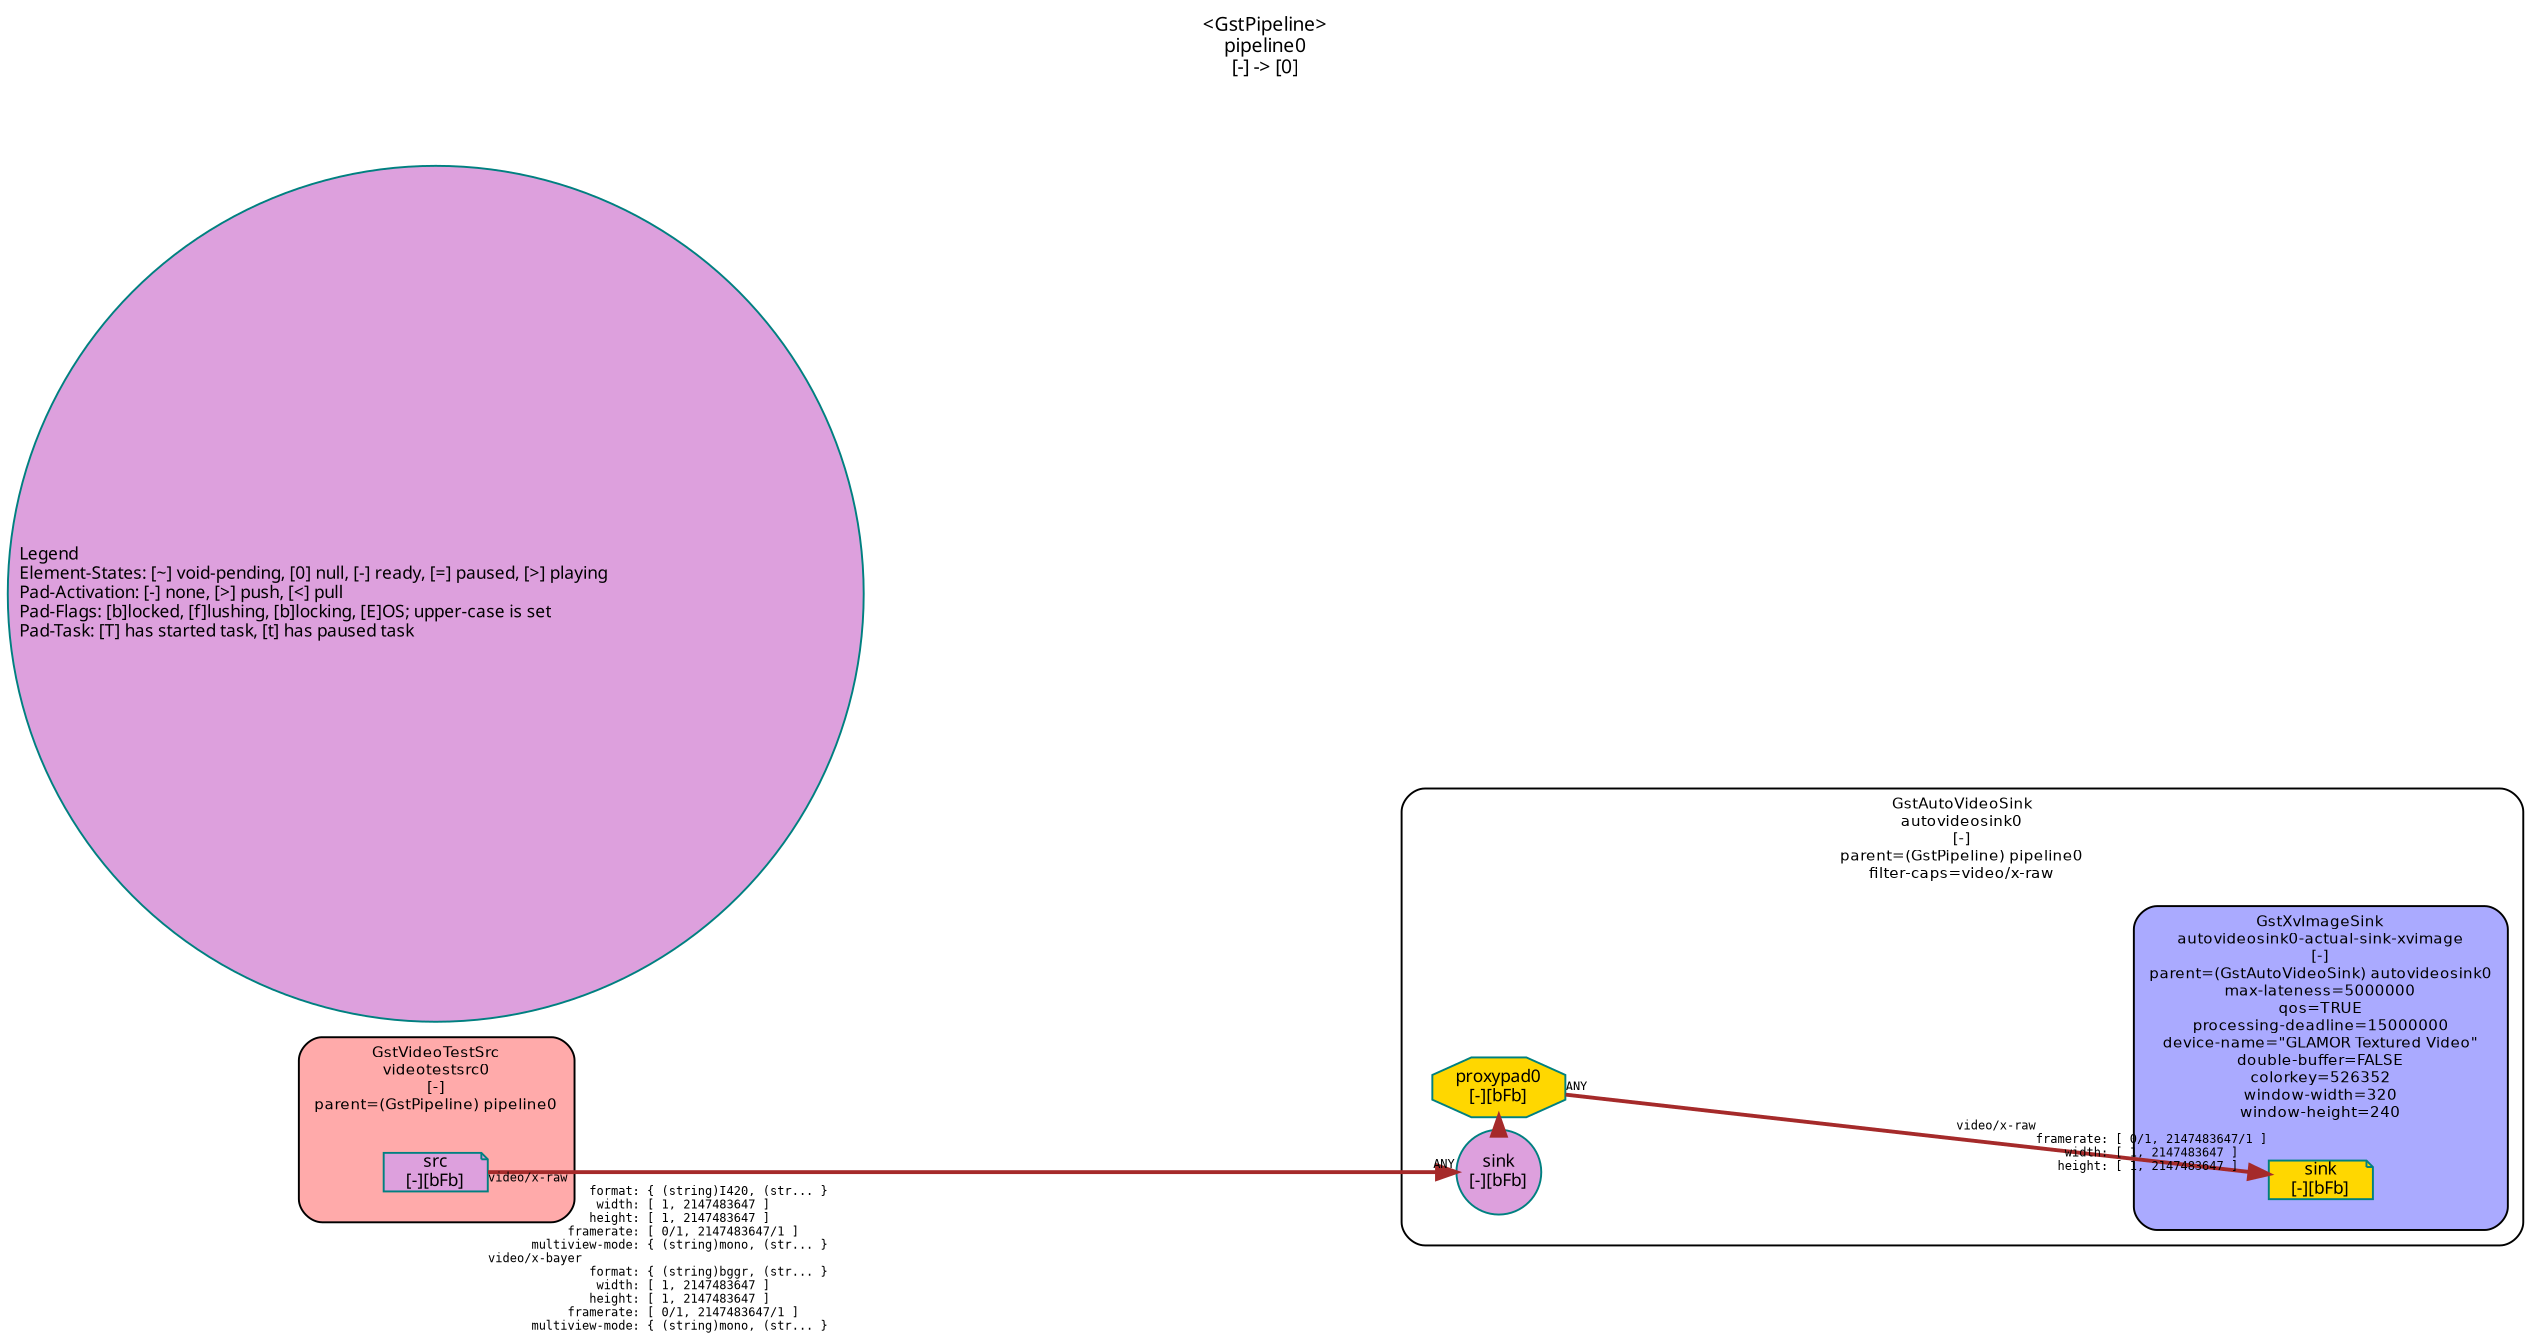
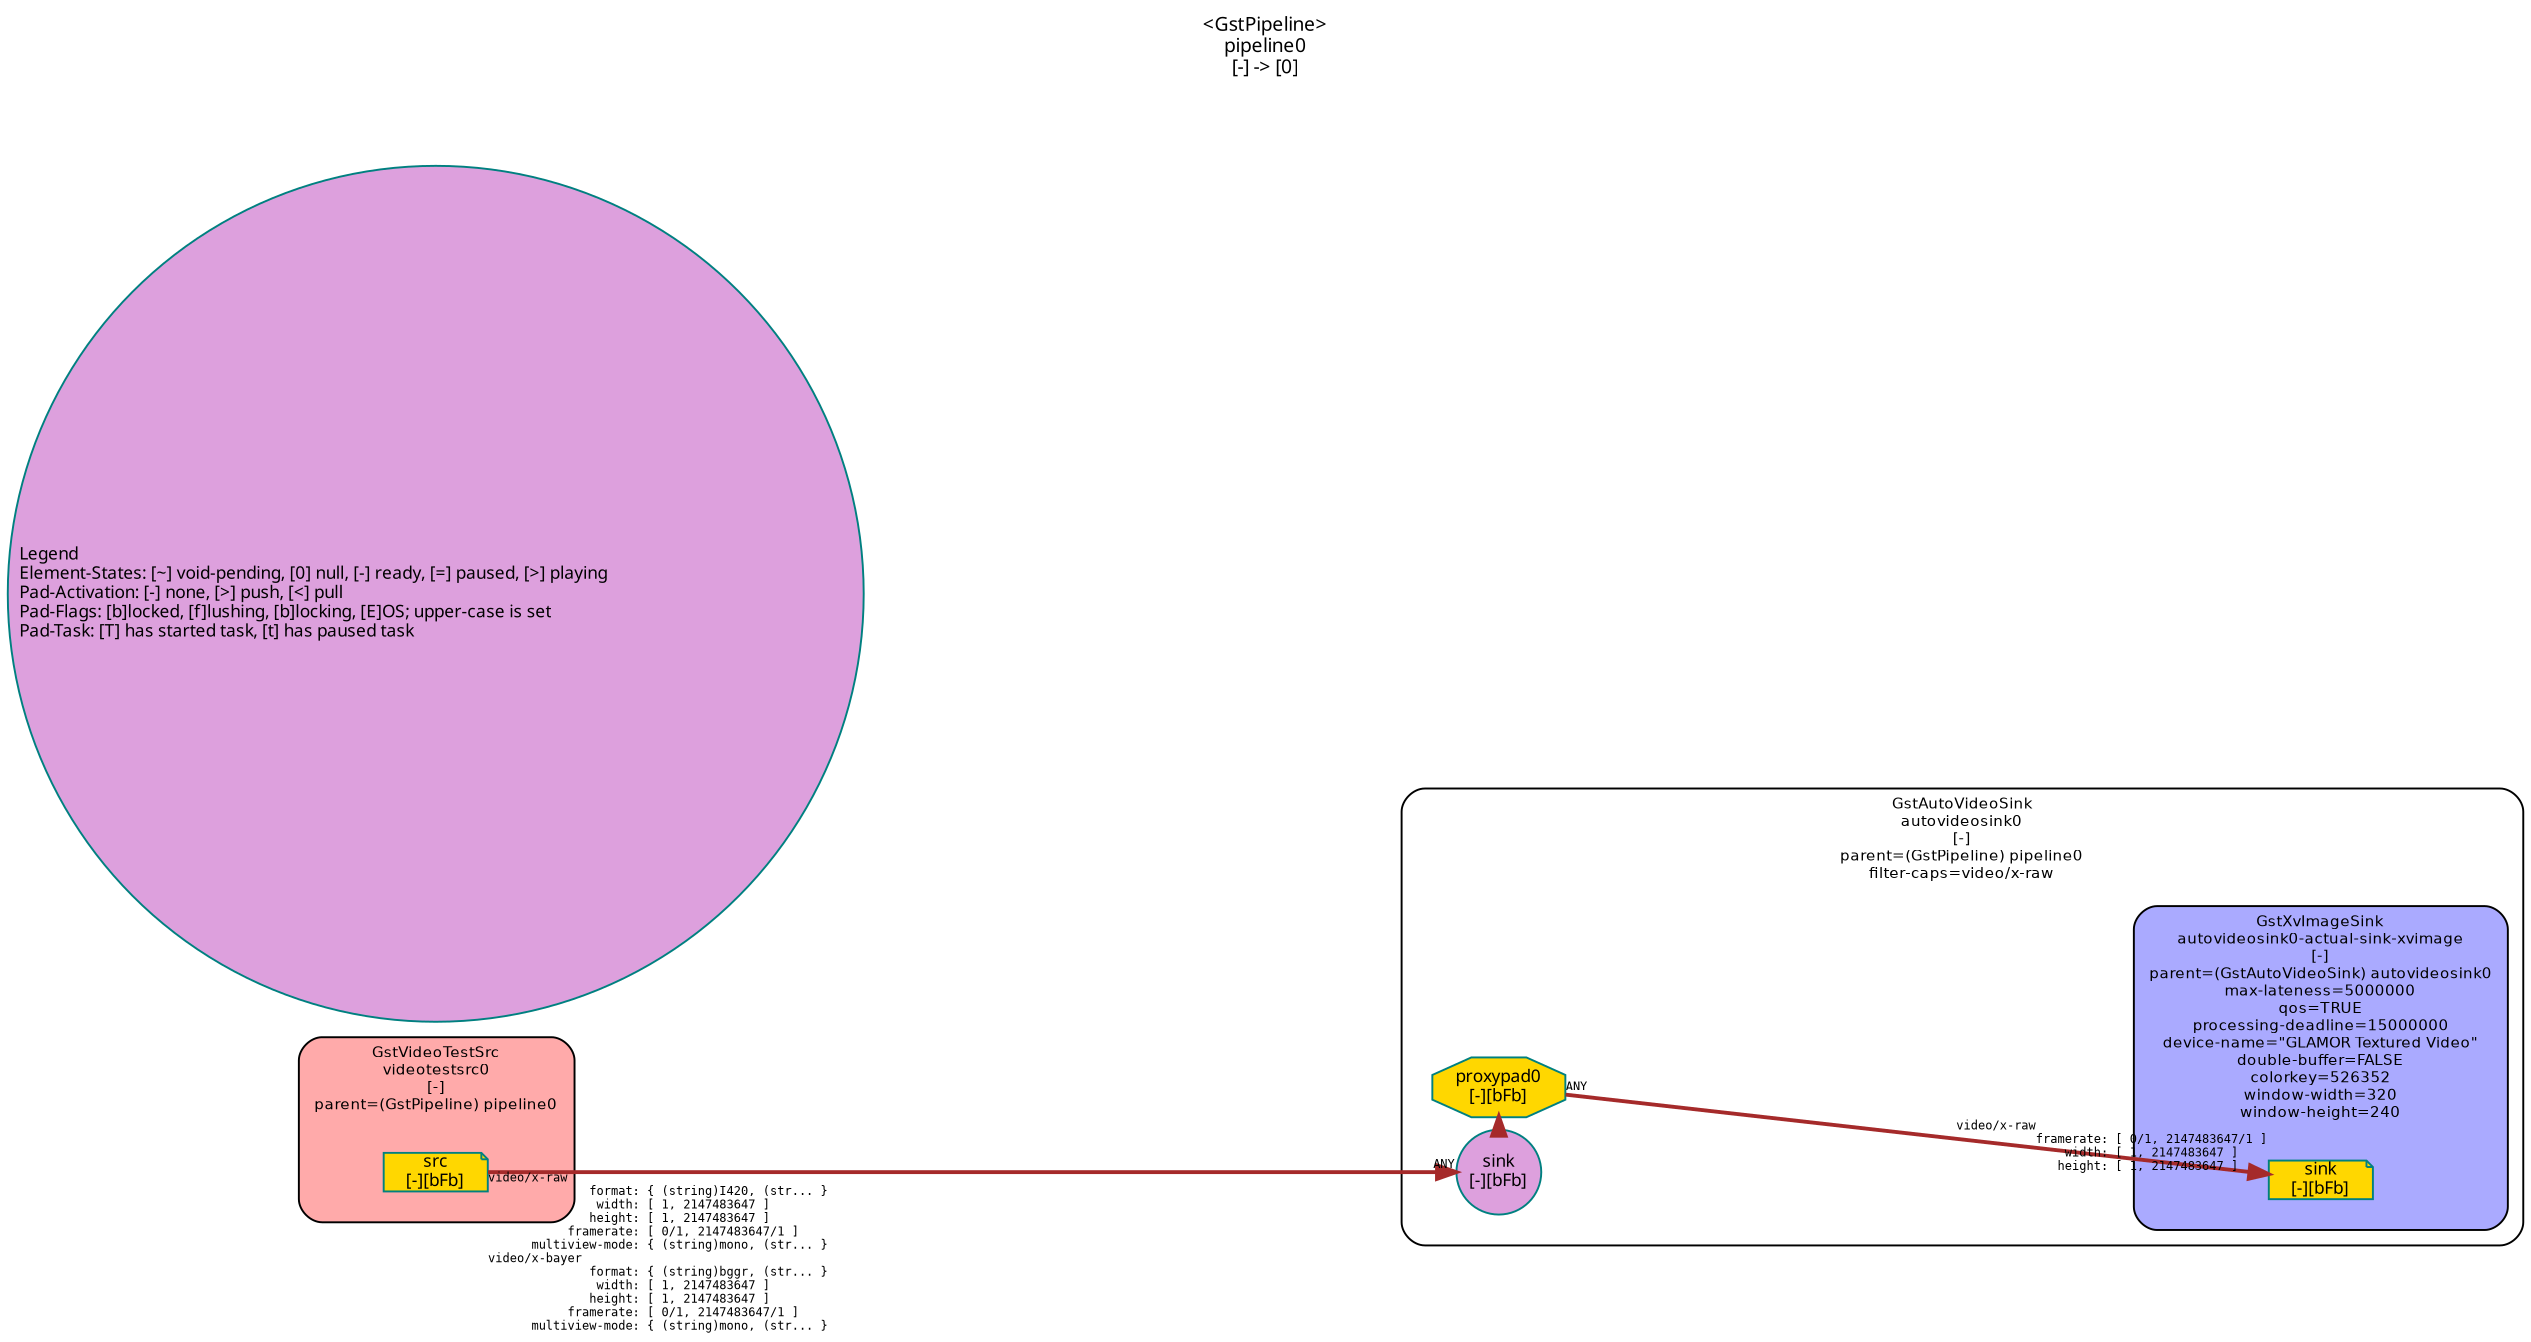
node "src [-][bFb]": fillcolor plum -> gold
